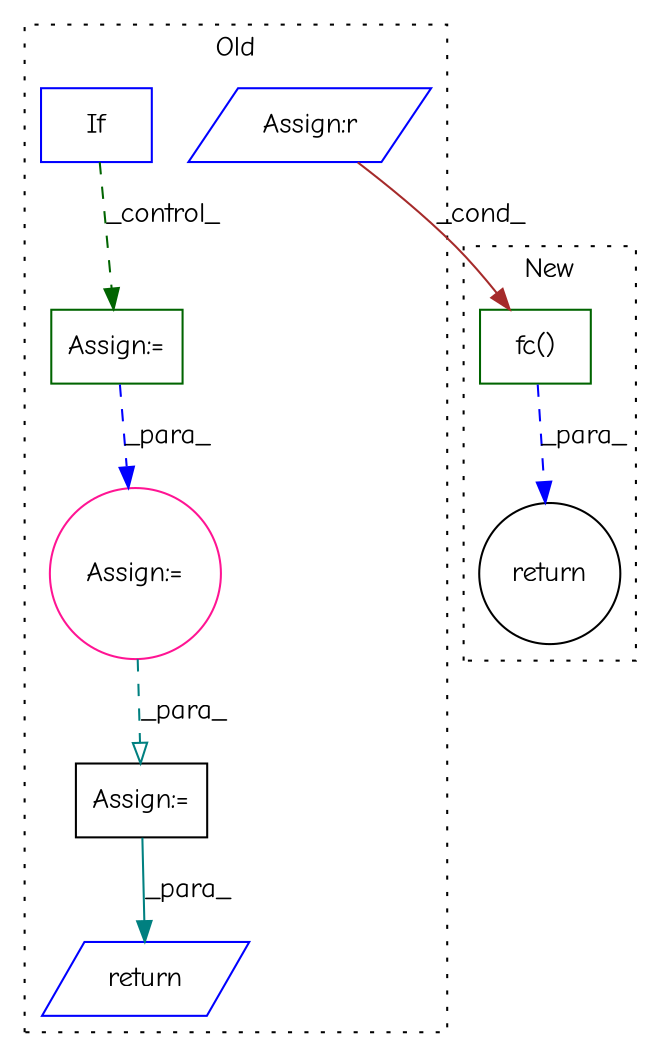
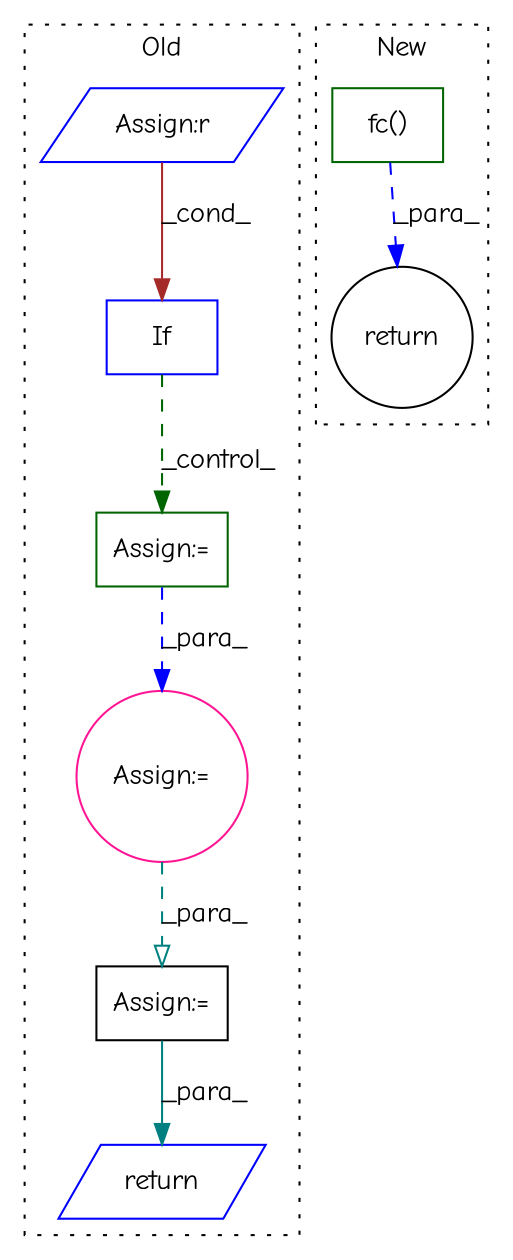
edge "Assign:r" -> "fc()": now "Assign:r" -> "If"
